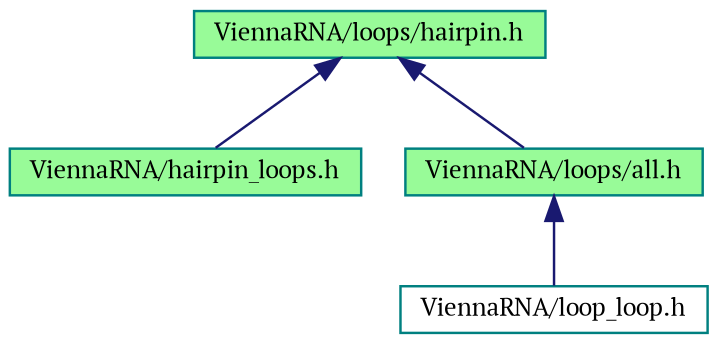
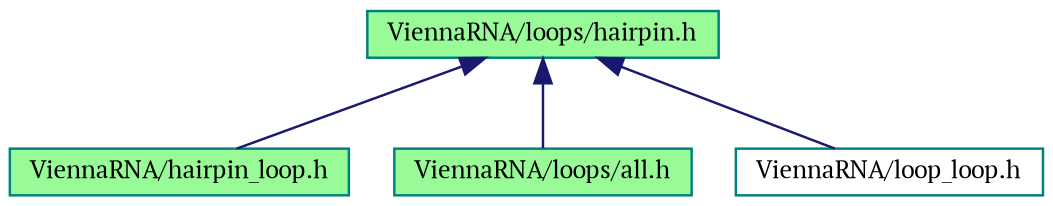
node "ViennaRNA/hairpin_loops.h": label "ViennaRNA/hairpin_loops.h" -> "ViennaRNA/hairpin_loop.h"
edge "ViennaRNA/loop_loop.h" -> "ViennaRNA/loops/all.h": now "ViennaRNA/loop_loop.h" -> "ViennaRNA/loops/hairpin.h"
